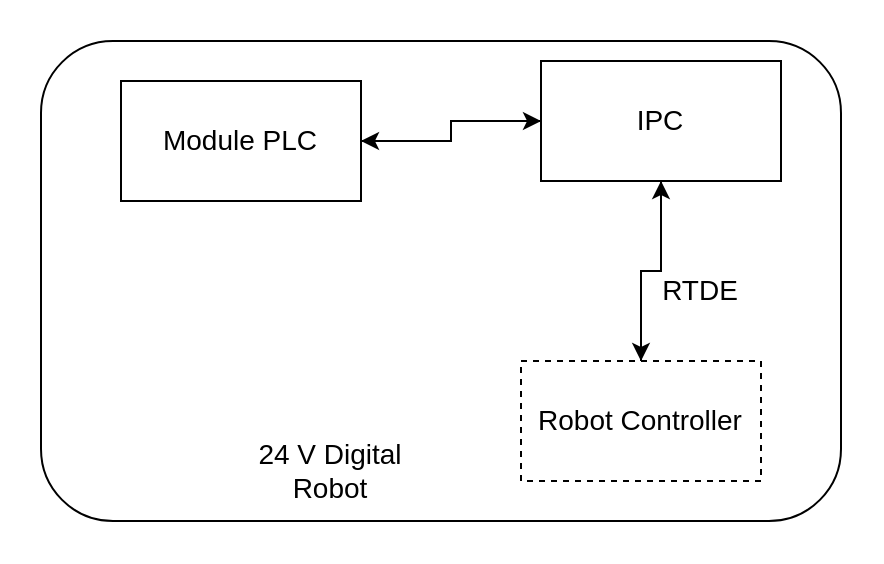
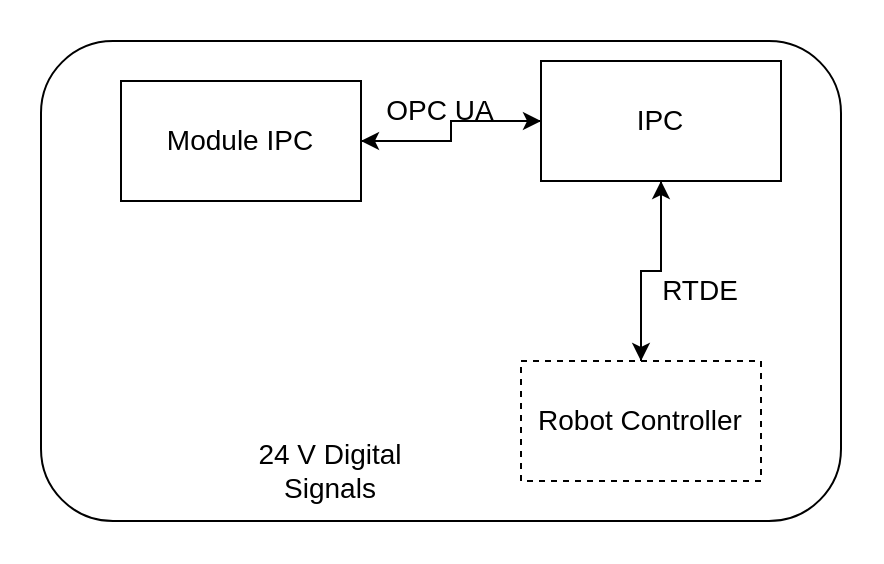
node "OPC UA": added
node "Module PLC": label "Module PLC" -> "Module IPC"
node "24 V Digital Robot": label "24 V Digital Robot" -> "24 V Digital Signals"
